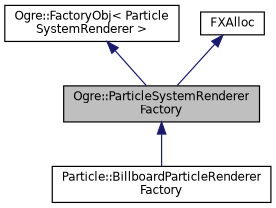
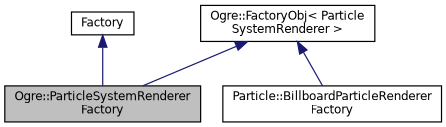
node "FXAlloc": label "FXAlloc" -> "Factory"
edge "Particle::BillboardParticleRenderer Factory" -> "Ogre::ParticleSystemRenderer Factory": now "Particle::BillboardParticleRenderer Factory" -> "Ogre::FactoryObj< Particle SystemRenderer >"
